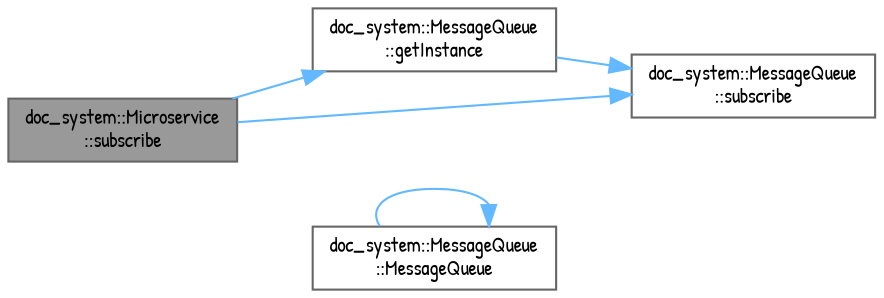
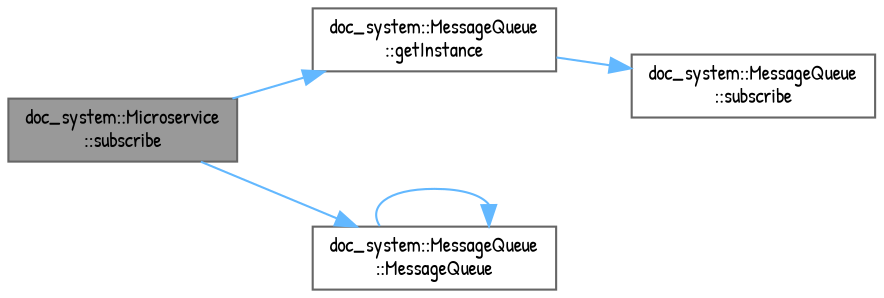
edge "doc_system::Microservice ::subscribe" -> "doc_system::MessageQueue ::subscribe": now "doc_system::Microservice ::subscribe" -> "doc_system::MessageQueue ::MessageQueue"
